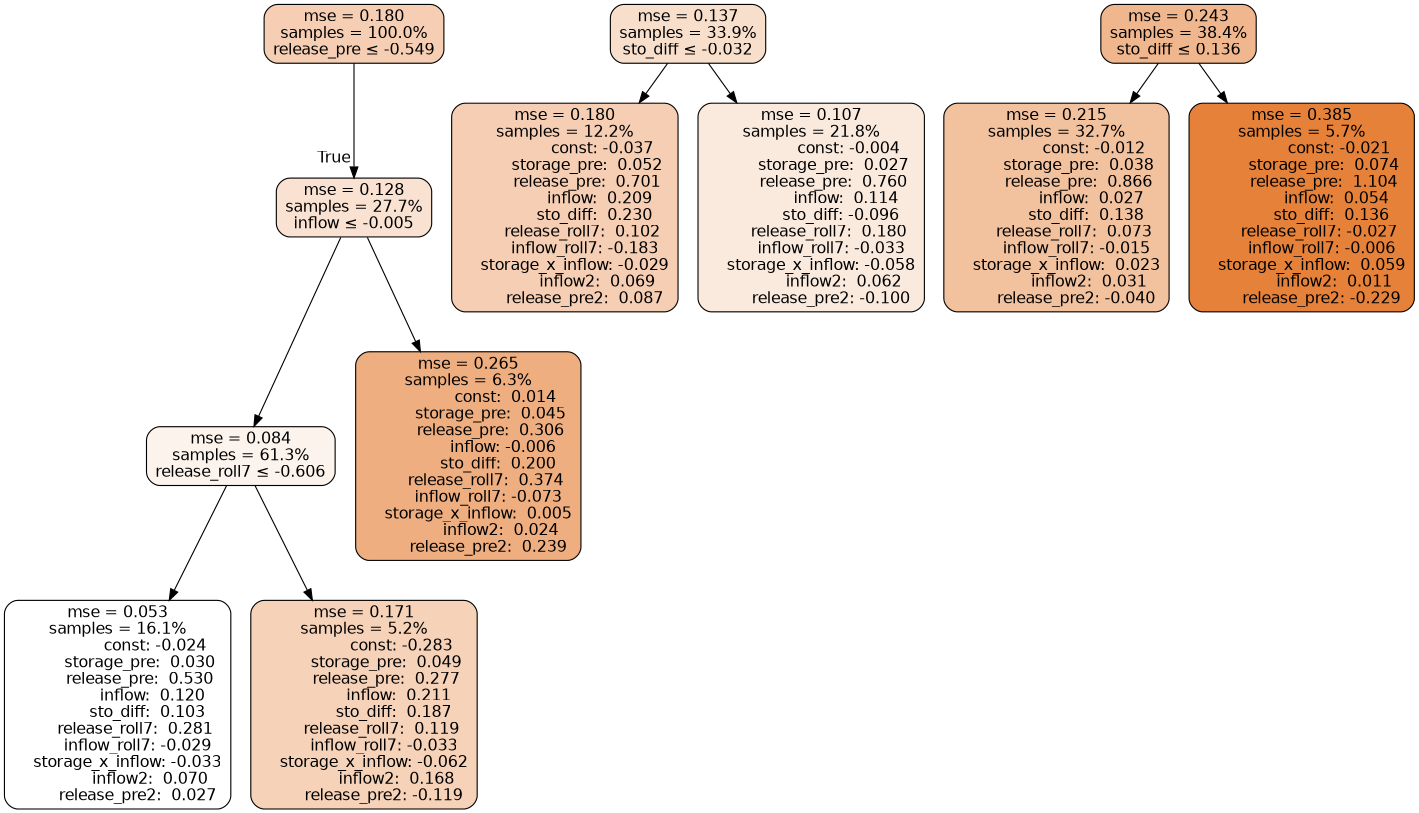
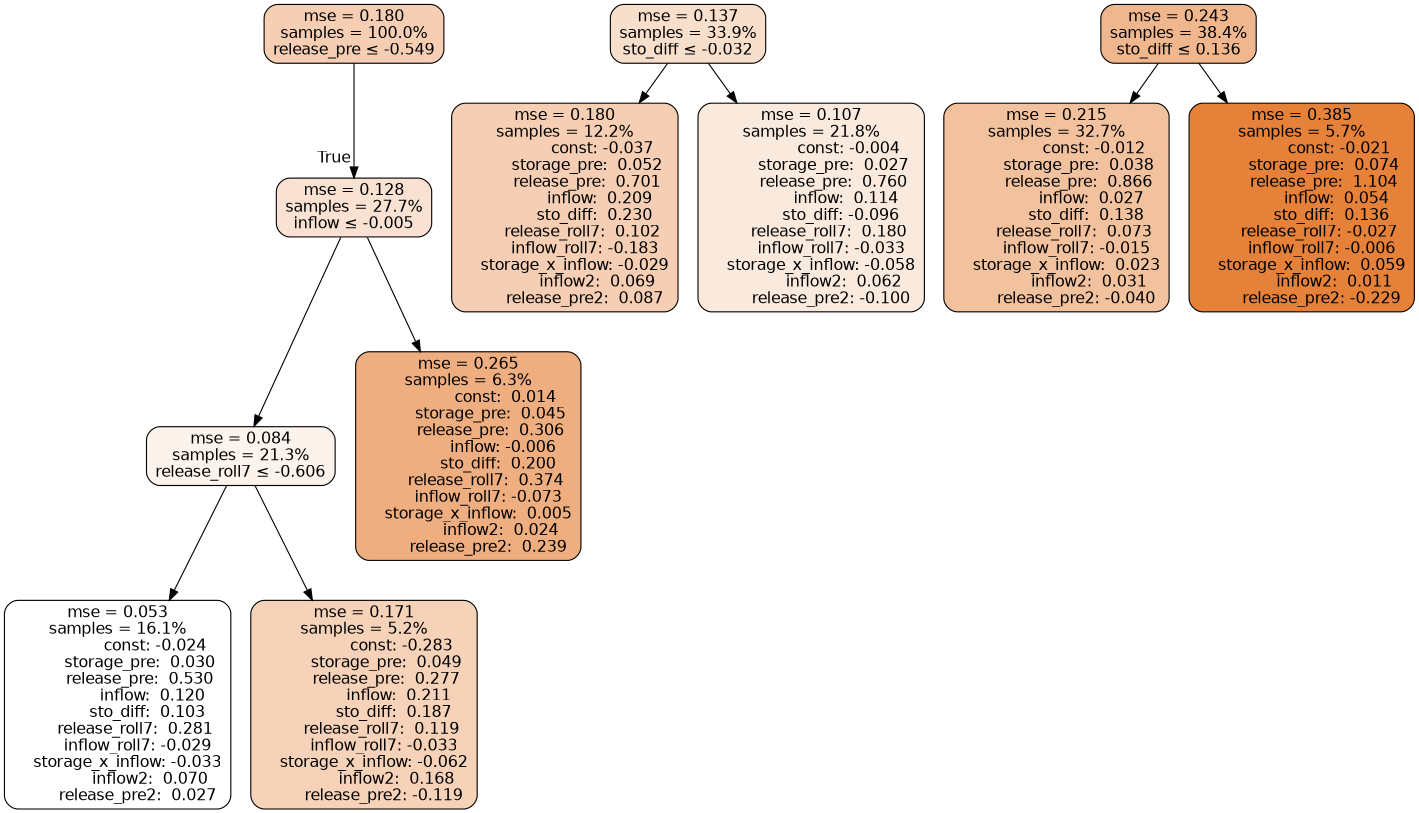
node "mse = 0.084 samples = 61.3% release_roll7 ≤ -0.606": label "mse = 0.084 samples = 61.3% release_roll7 ≤ -0.606" -> "mse = 0.084 samples = 21.3% release_roll7 ≤ -0.606"
